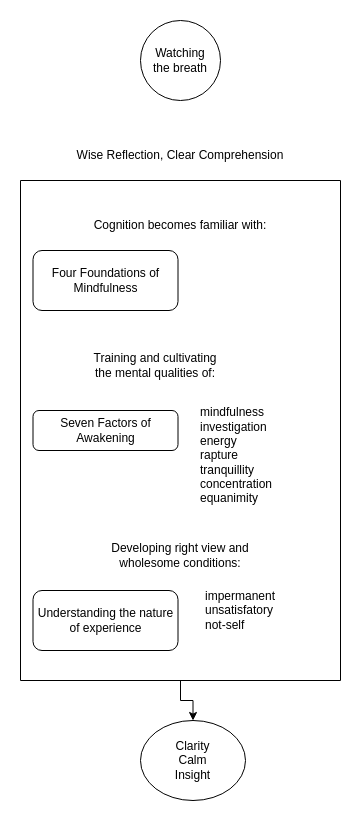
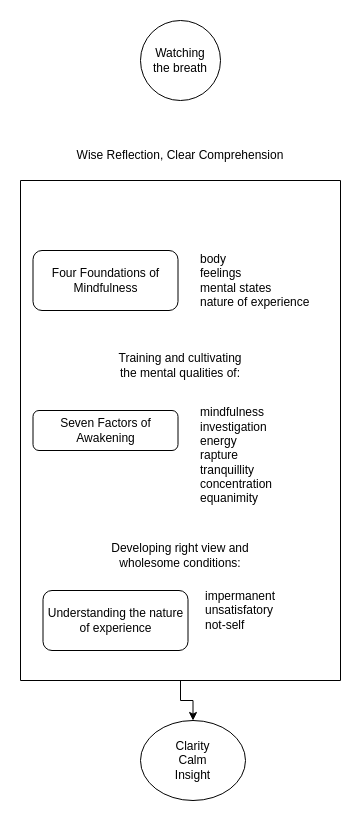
node "Cognition becomes familiar with:": removed
node "body feelings mental states nature of experience": added
node "Training and cultivating the mental qualities of:": moved (156, 366) -> (181, 366)
node "Understanding the nature of experience": moved (106, 621) -> (116, 621)
